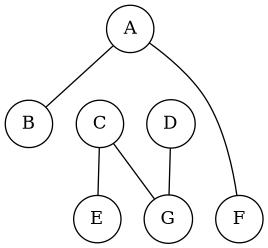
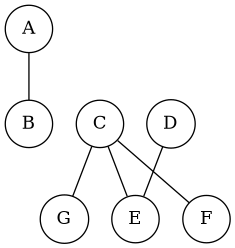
edge "A" -- "F": now "C" -- "F"
edge "D" -- "G": now "D" -- "E"
